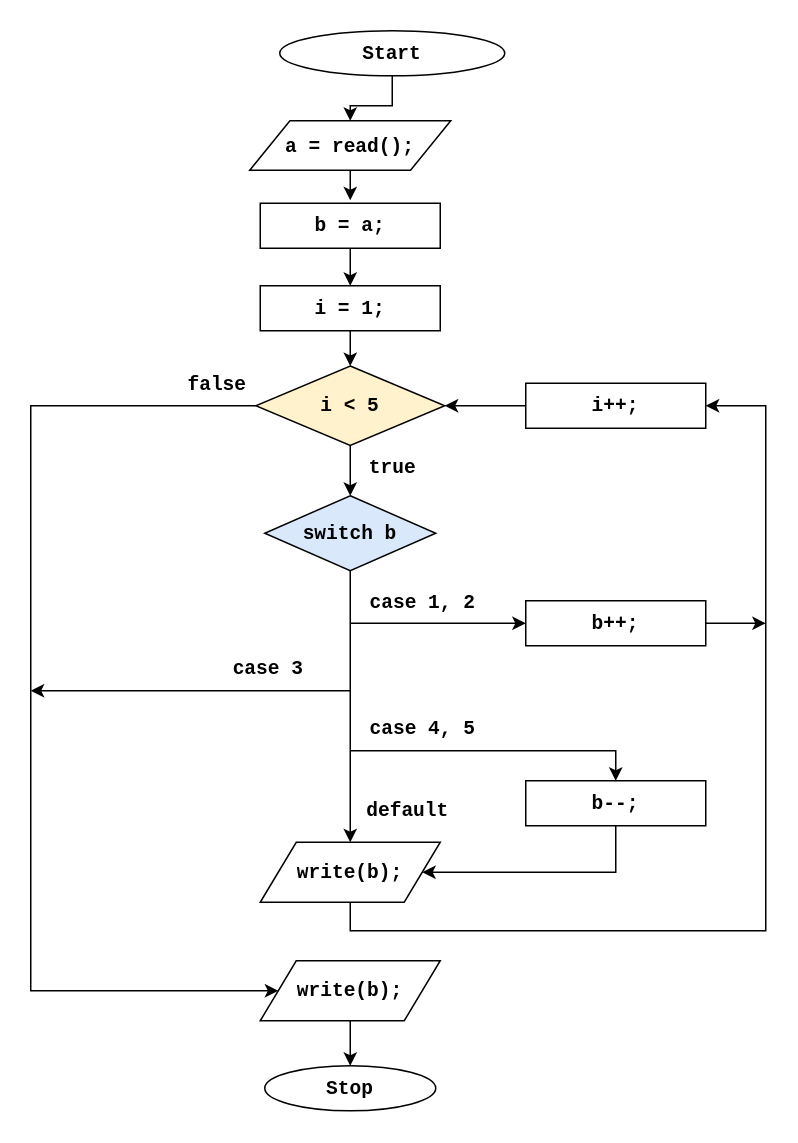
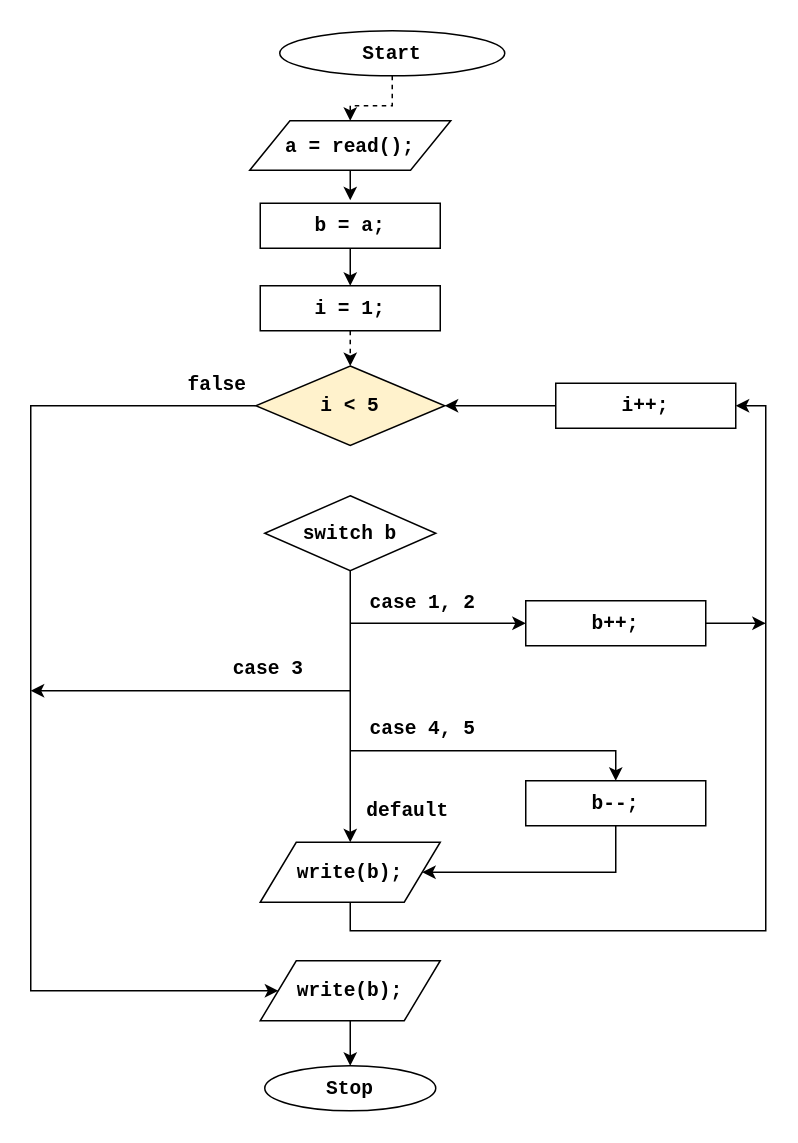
edge "Start" -> "a = read();": style solid -> dashed
edge "i = 1;" -> "i < 5": style solid -> dashed
node "i++;": moved (616, 406) -> (646, 406)
edge "i < 5" -> "switch b": removed, label "true"
node "switch b": fillcolor #dae8fc -> #ffffff
